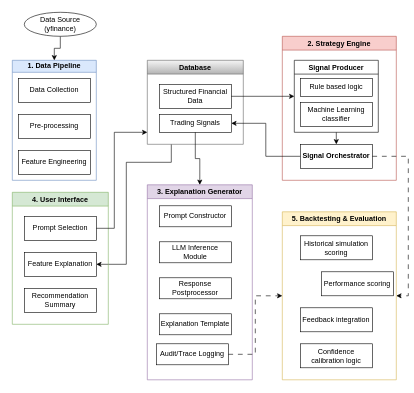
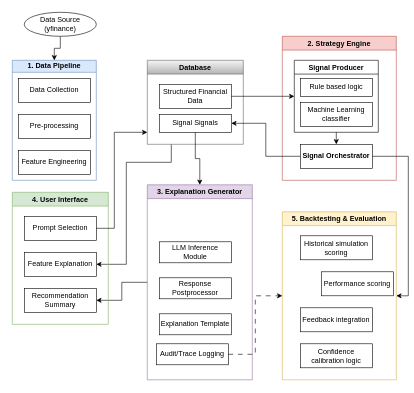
node "Trading Signals": label "Trading Signals" -> "Signal Signals"
edge "Signal Orchestrator" -> "5. Backtesting & Evaluation": style dashed -> solid
node "Prompt Constructor": removed
edge "3. Explanation Generator" -> "Recommendation Summary": added
